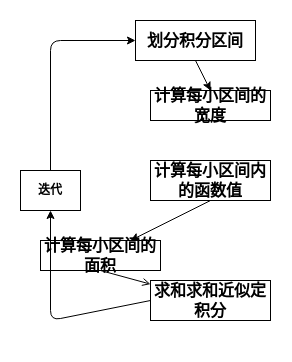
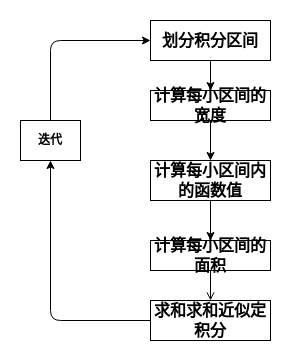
node "划分积分区间": moved (196, 41) -> (211, 41)
edge "计算每小区间的宽度" -> "计算每小区间内的函数值": added
node "迭代": moved (51, 191) -> (51, 141)
node "计算每小区间的面积": moved (101, 256) -> (211, 256)
node "求和求和近似定积分": moved (211, 301) -> (211, 321)
